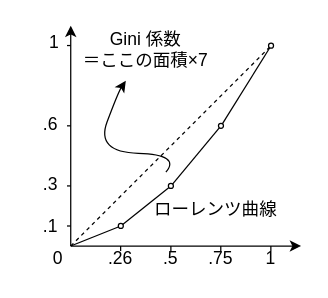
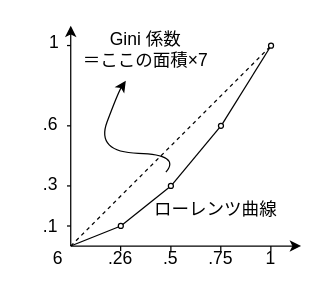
node "0": label "0" -> "6"
